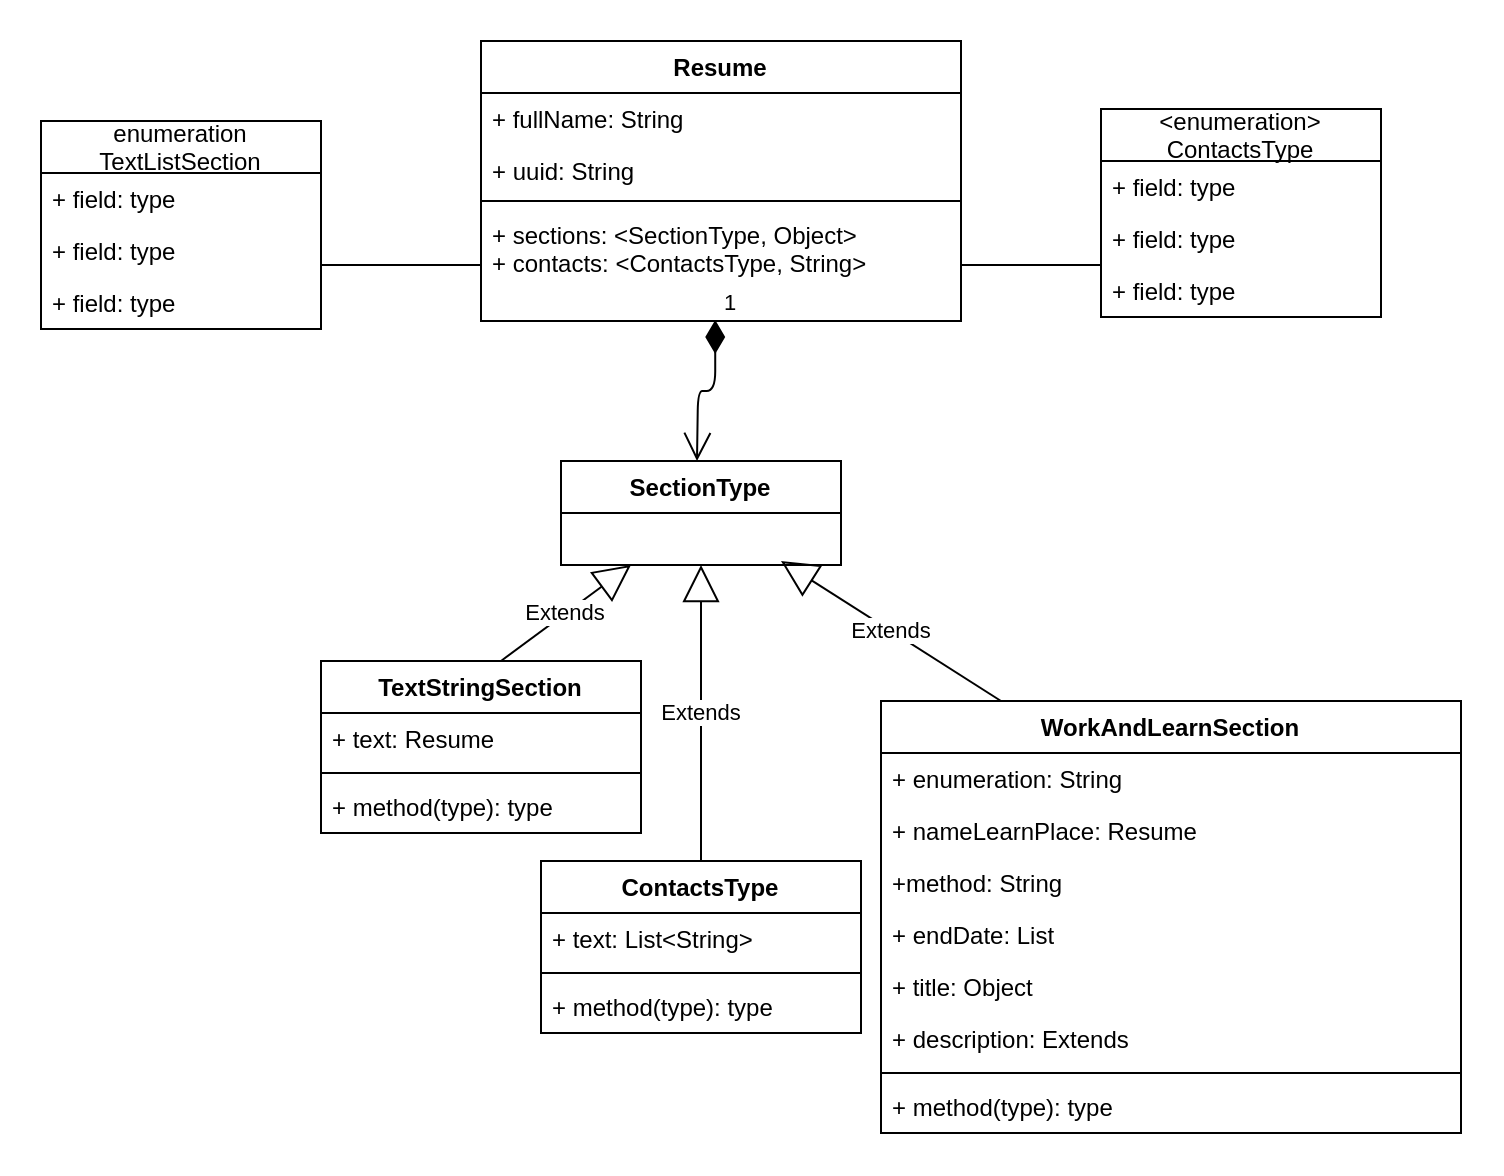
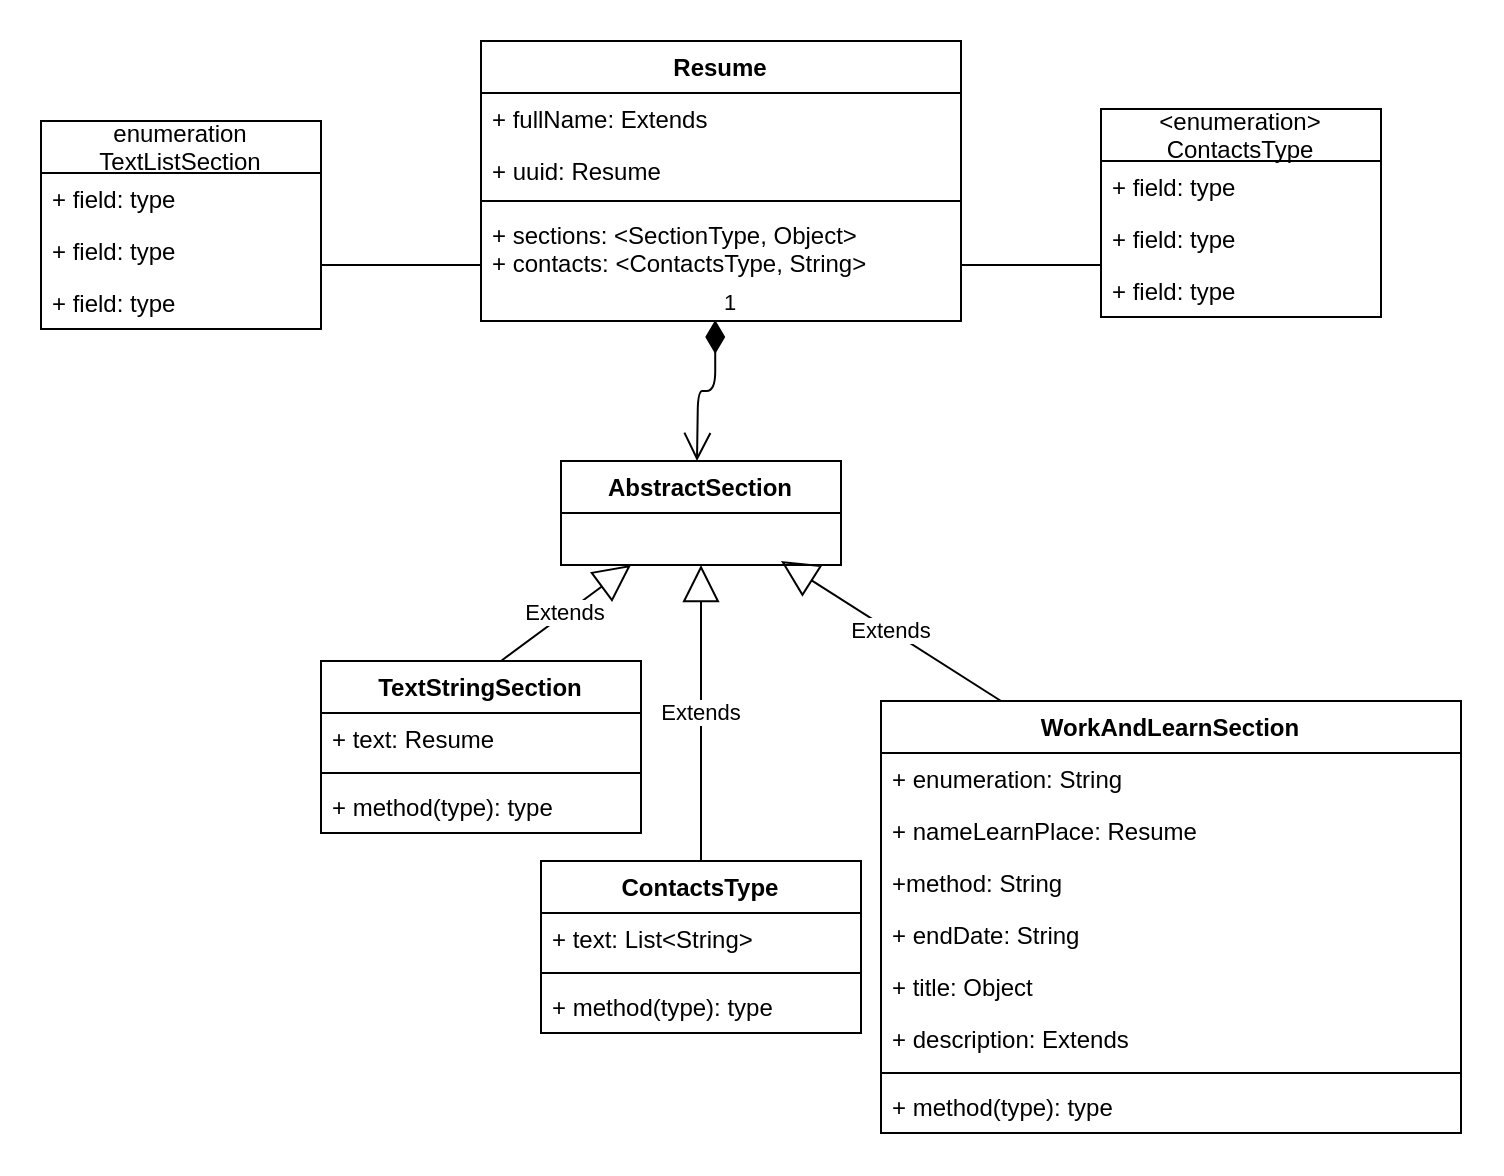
node "+ fullName: String": label "+ fullName: String" -> "+ fullName: Extends"
node "+ uuid: String": label "+ uuid: String" -> "+ uuid: Resume"
node "SectionType": label "SectionType" -> "AbstractSection"
node "+ endDate: List": label "+ endDate: List" -> "+ endDate: String"
